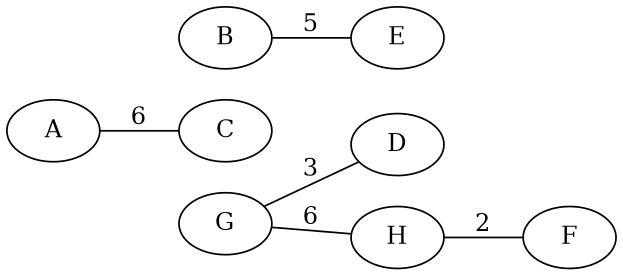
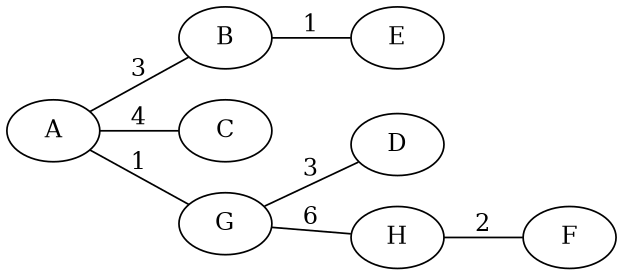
edge "B" -- "E": label "5" -> "1"
edge "B" -- "A": added, label "3"
edge "A" -- "C": label "6" -> "4"
edge "A" -- "G": added, label "1"
